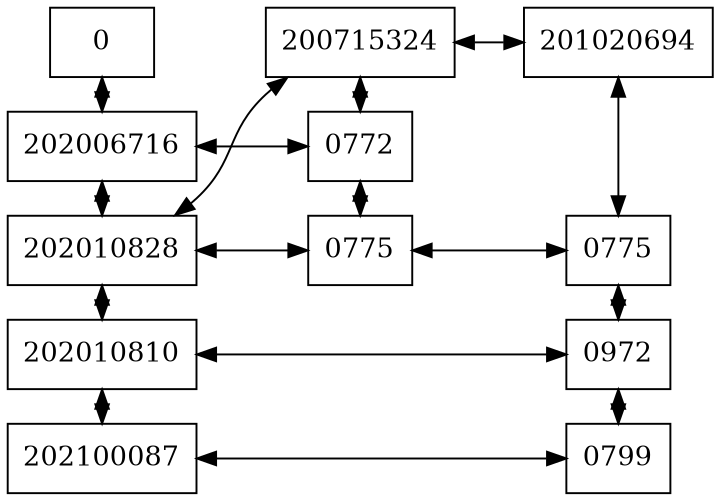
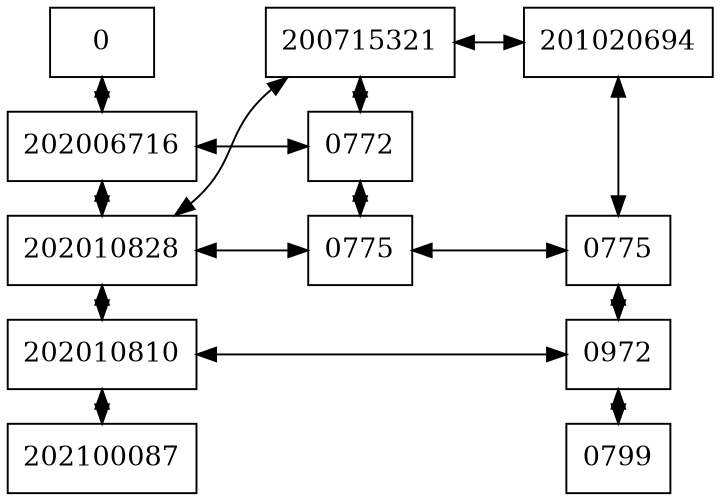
node "200715324": label "200715324" -> "200715321"
edge "202100087" -- "0799": removed
